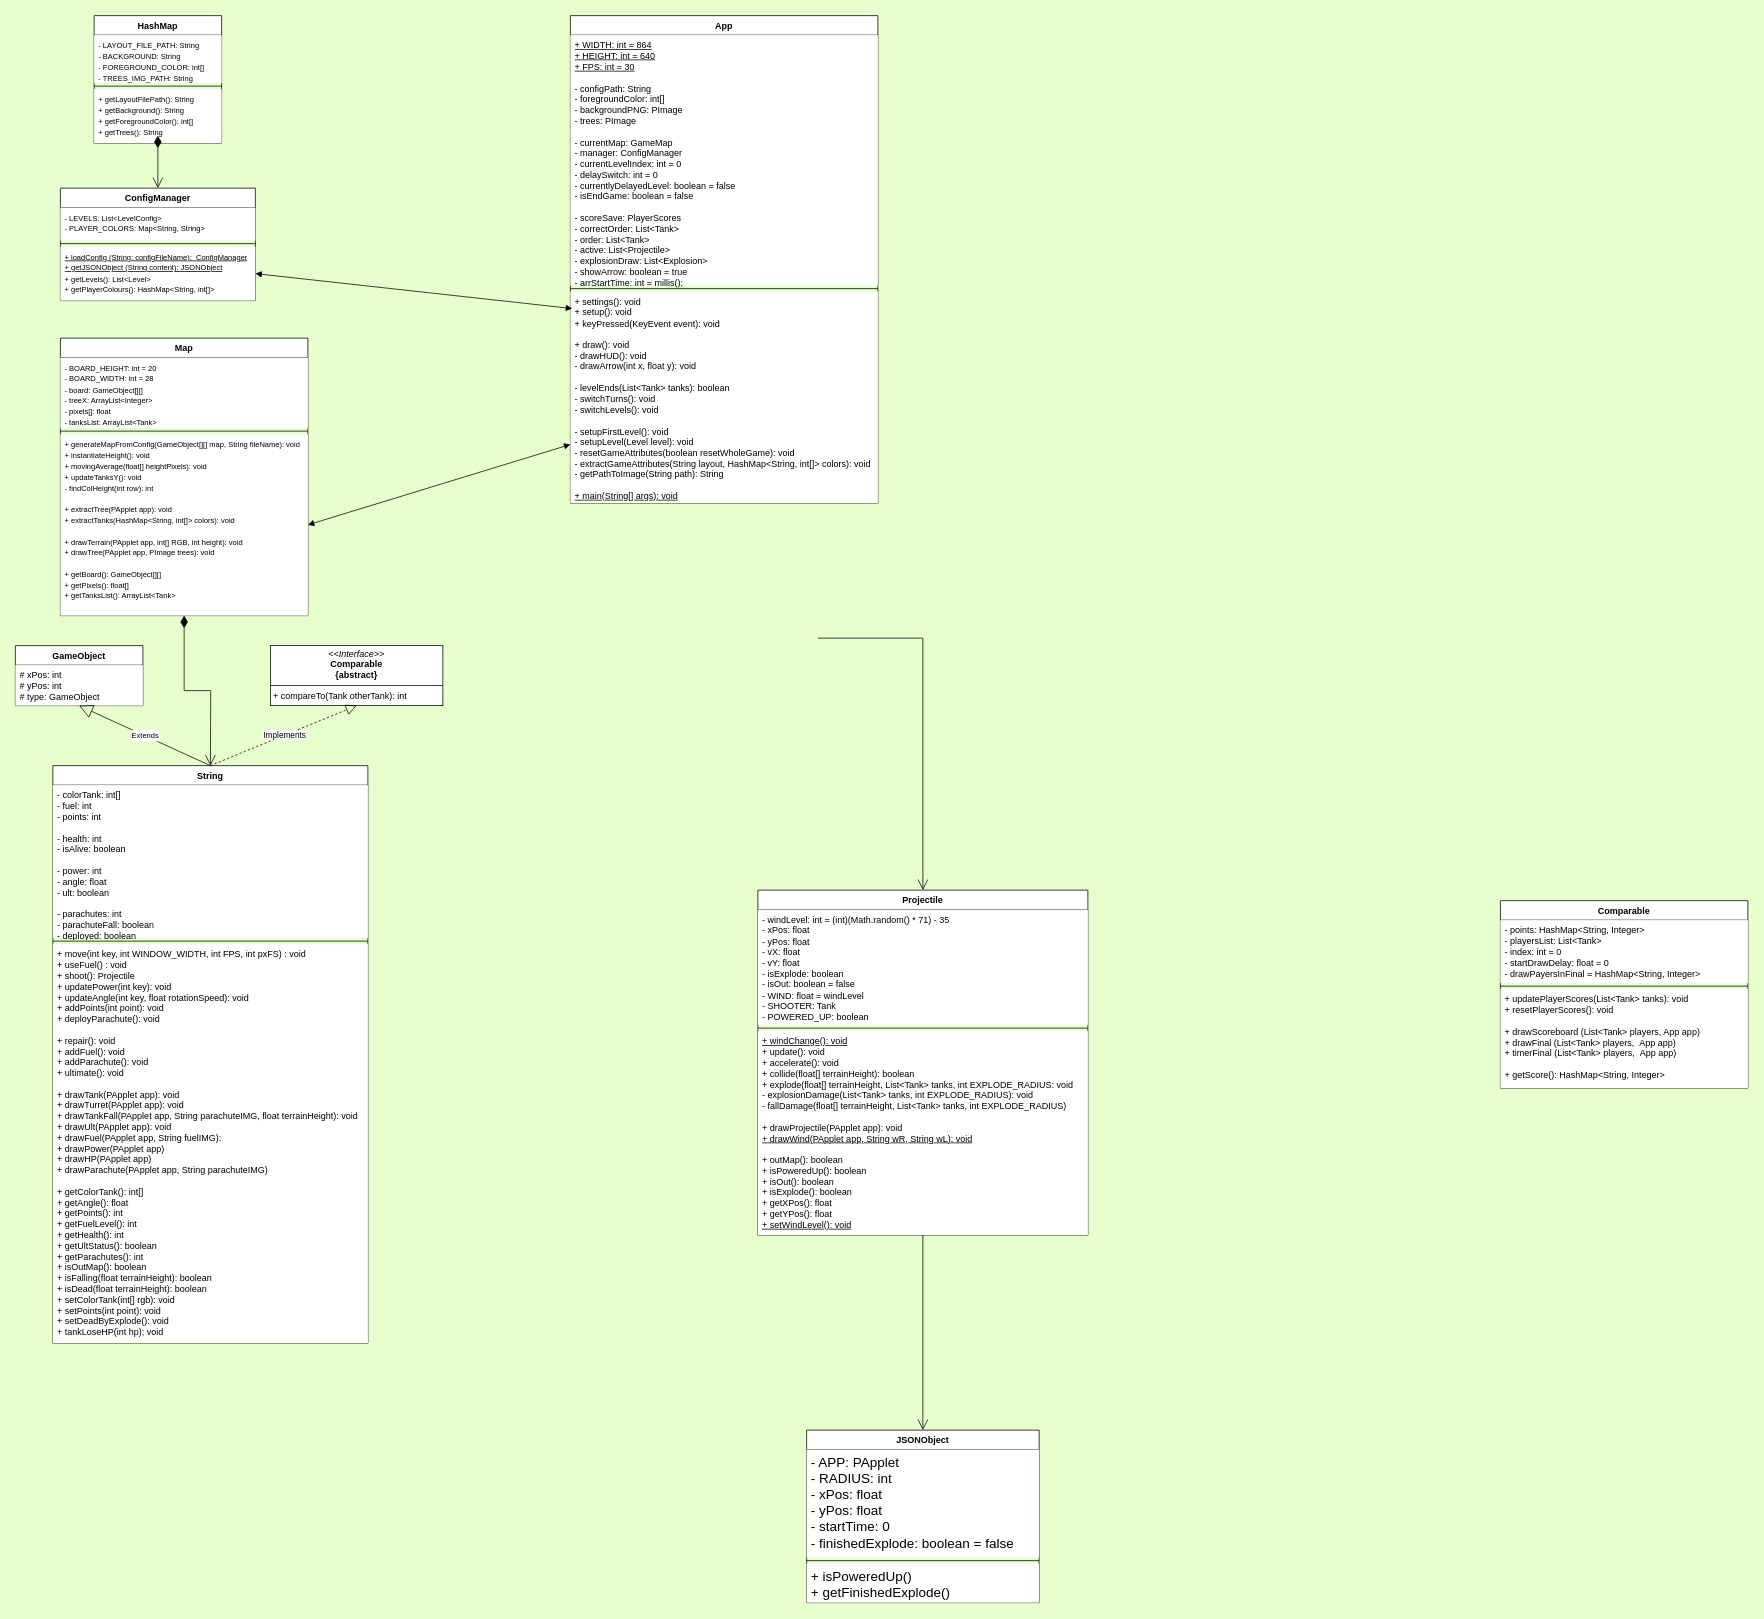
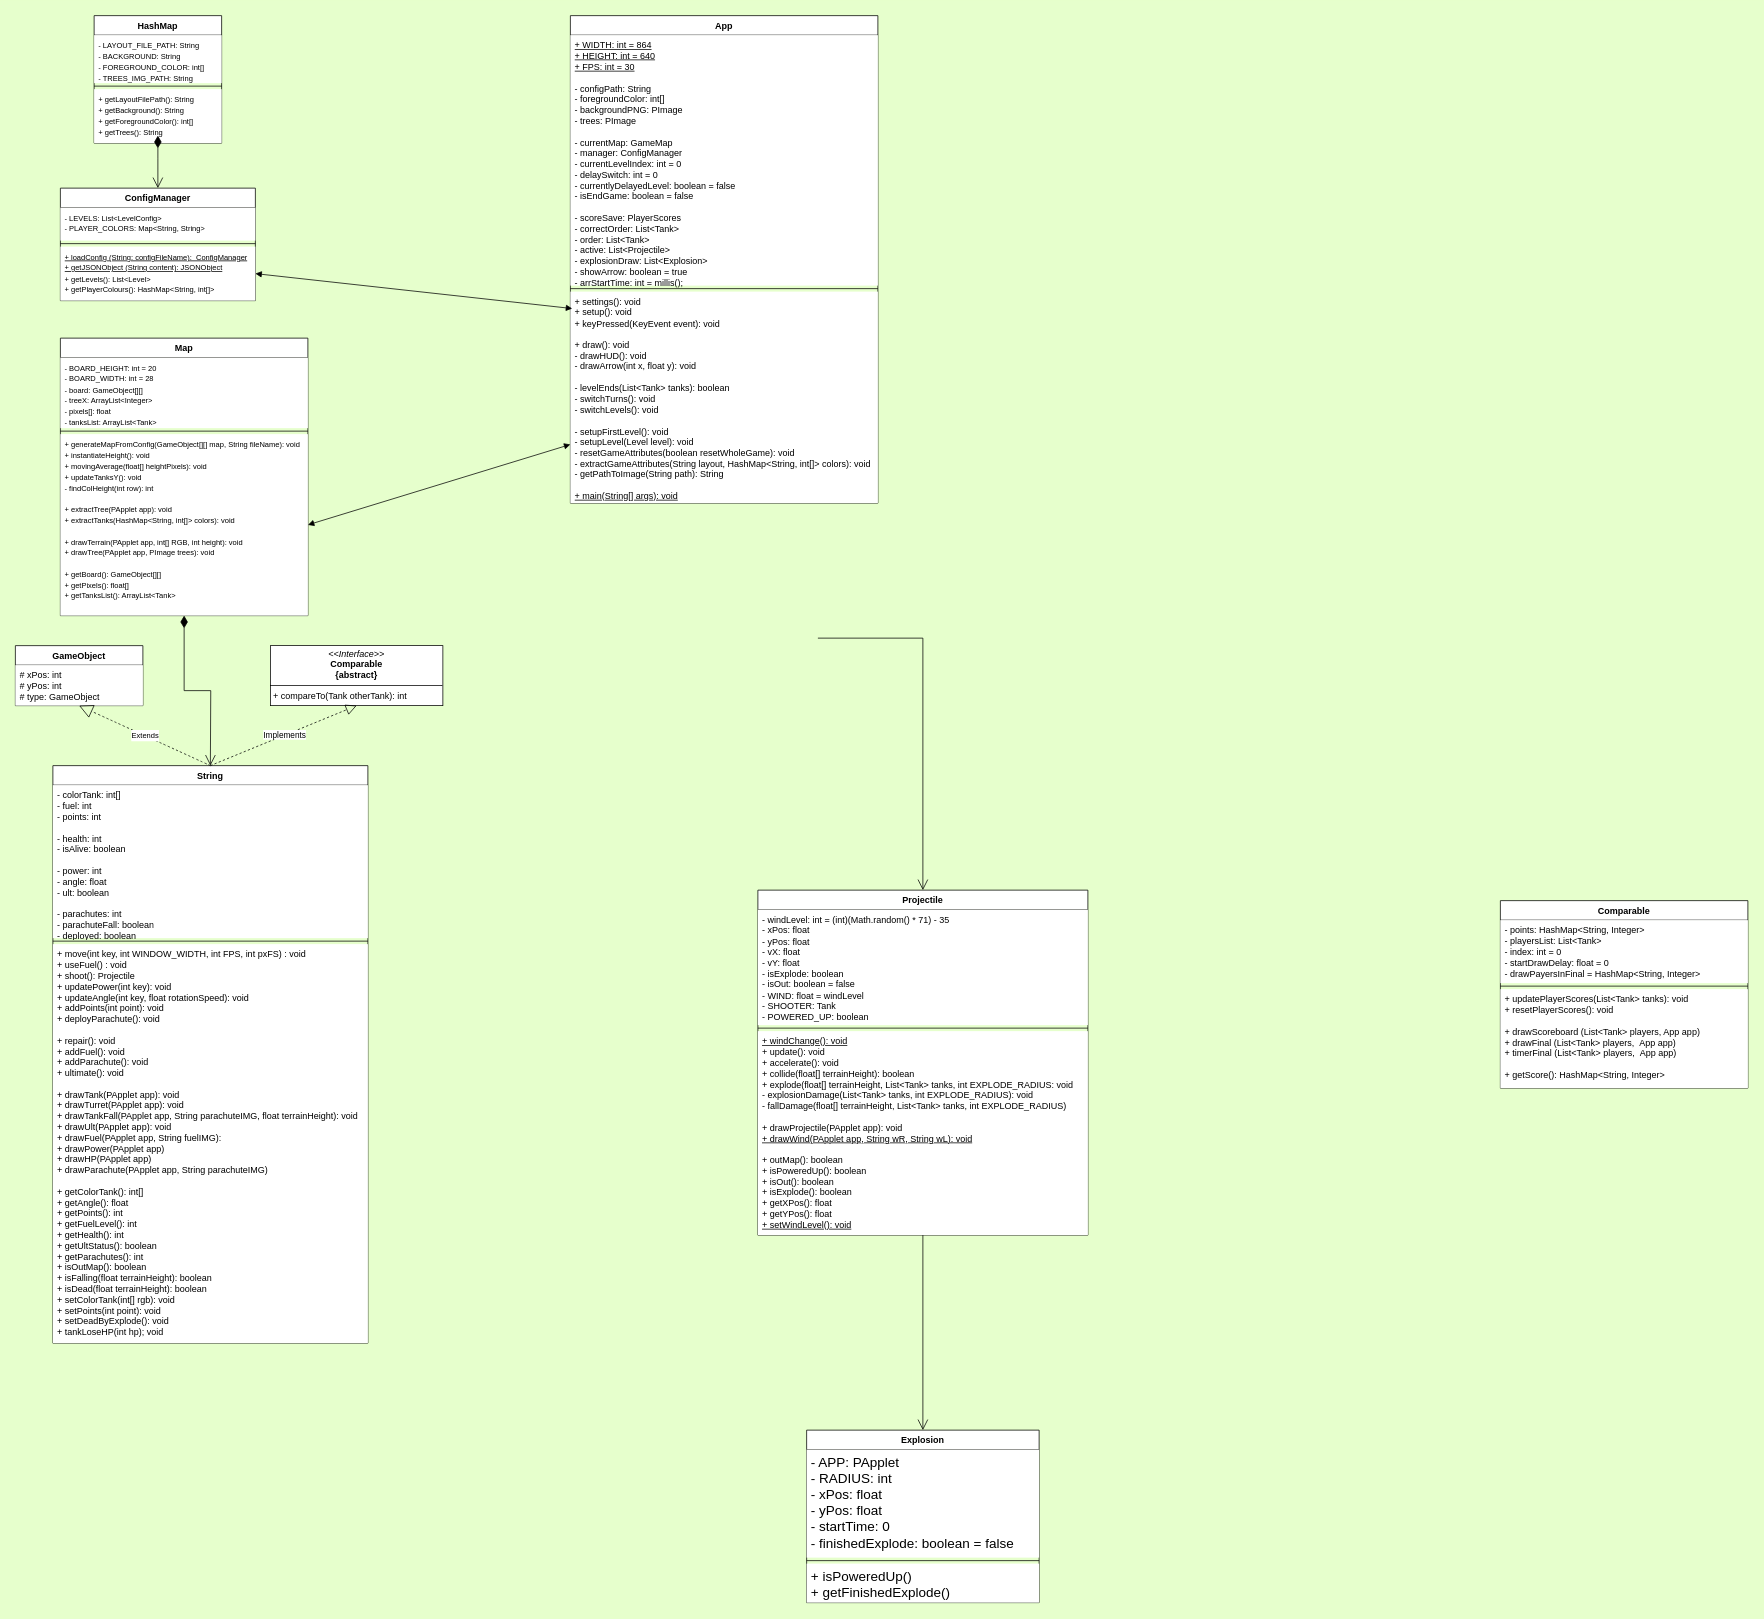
edge "String" -> "GameObject": style solid -> dashed
node "JSONObject": label "JSONObject" -> "Explosion"
